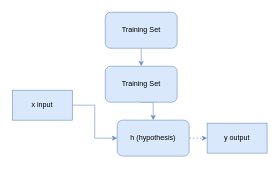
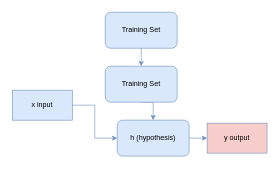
edge "h (hypothesis)" -> "y output": style dashed -> solid
node "y output": fillcolor #dae8fc -> #f8cecc
